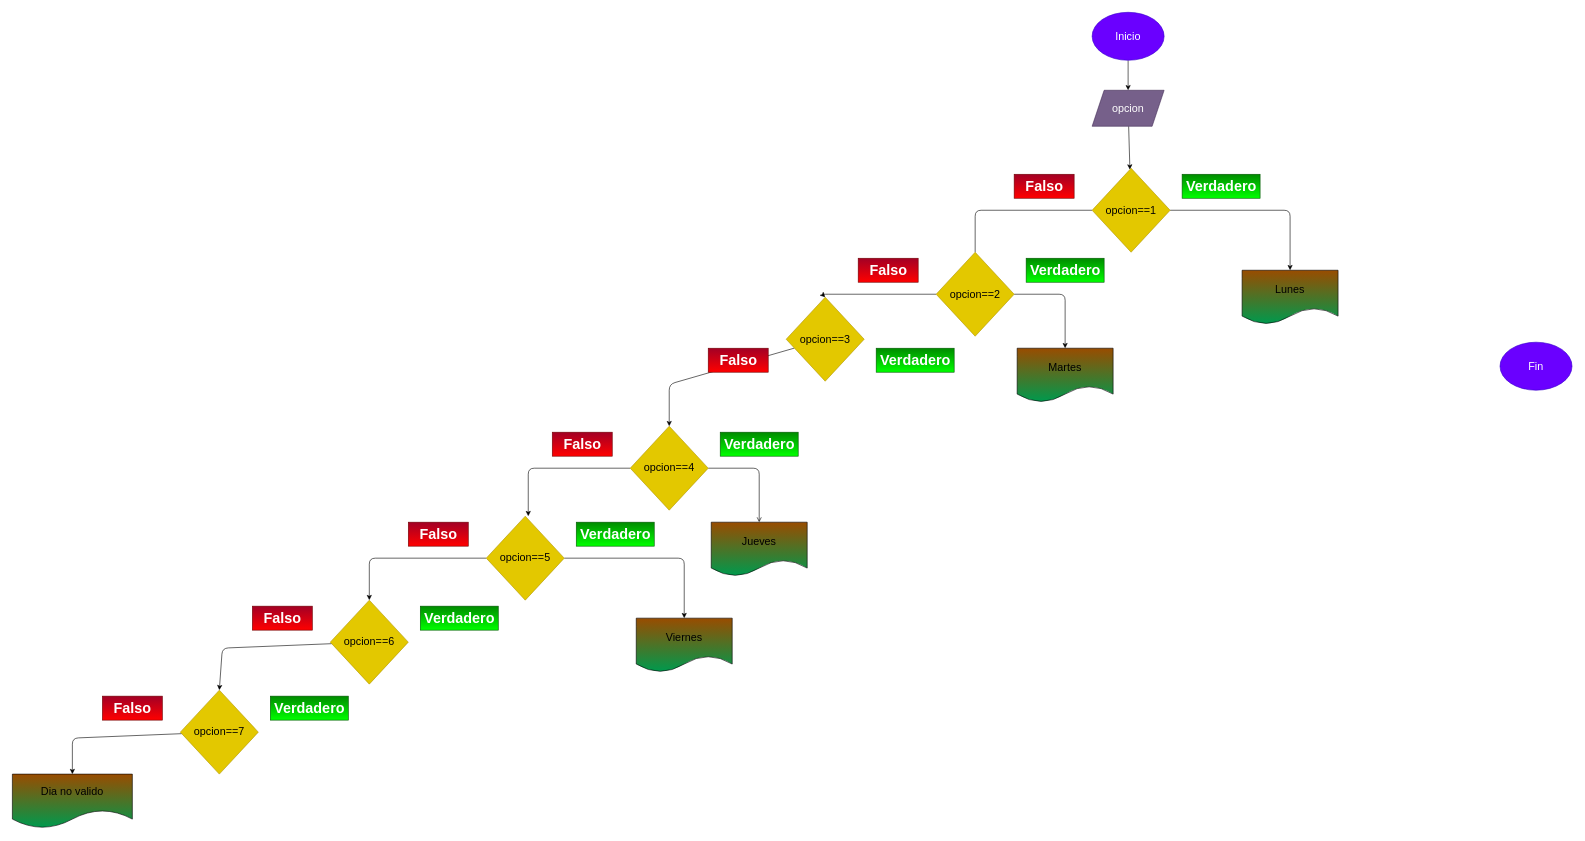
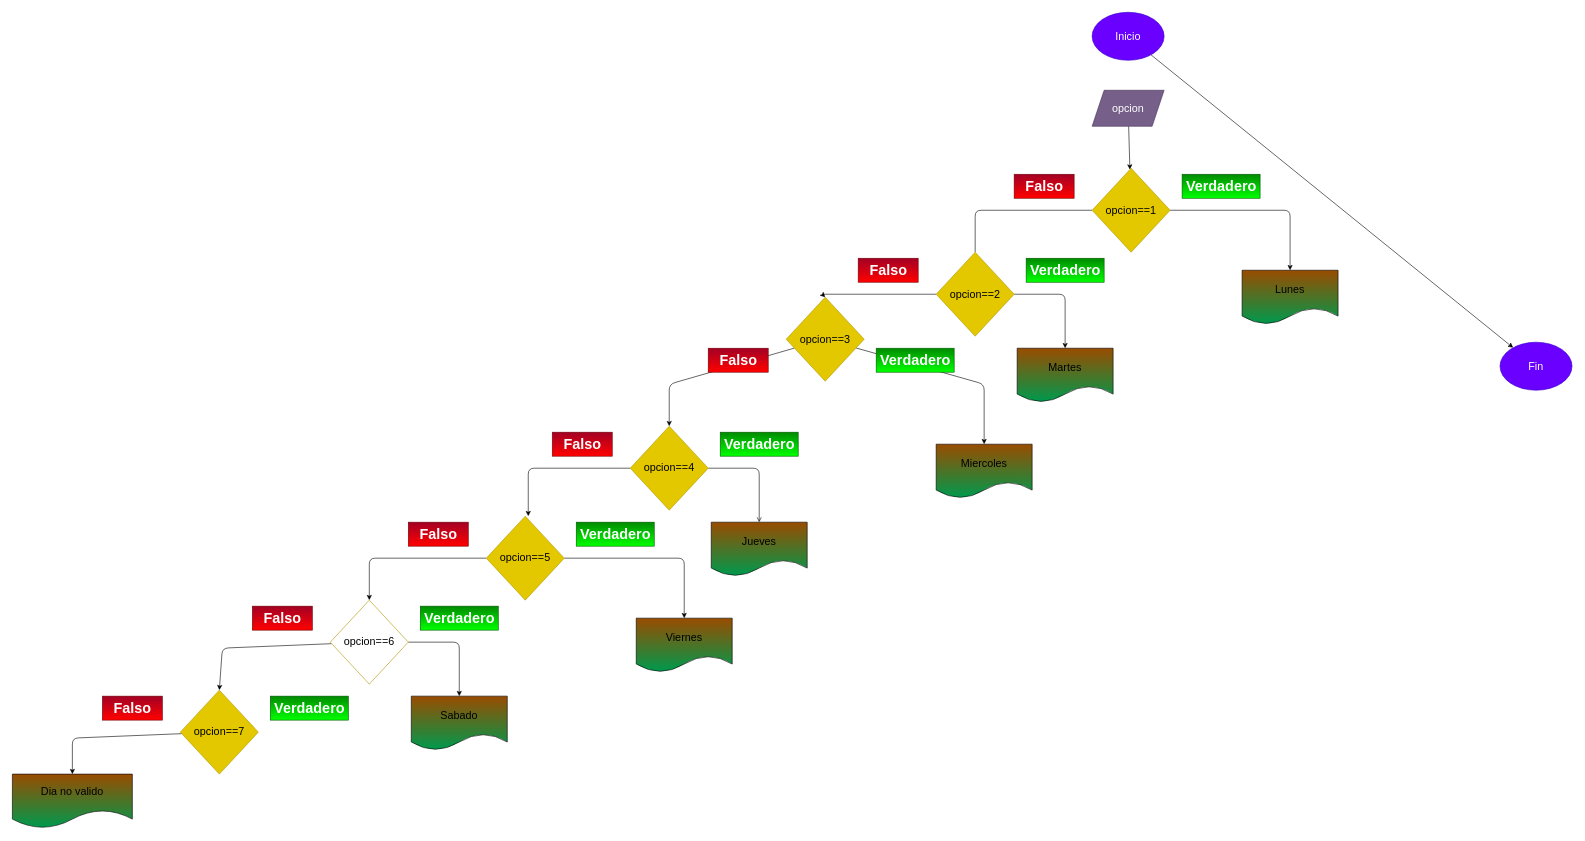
edge "Inicio" -> "opcion": now "Inicio" -> "Fin"
edge "opcion==3" -> "Miercoles": added
node "Miercoles": added
node "opcion==6": fillcolor #e3c800 -> #ffffff
edge "opcion==6" -> "Sabado": added
node "Sabado": added
